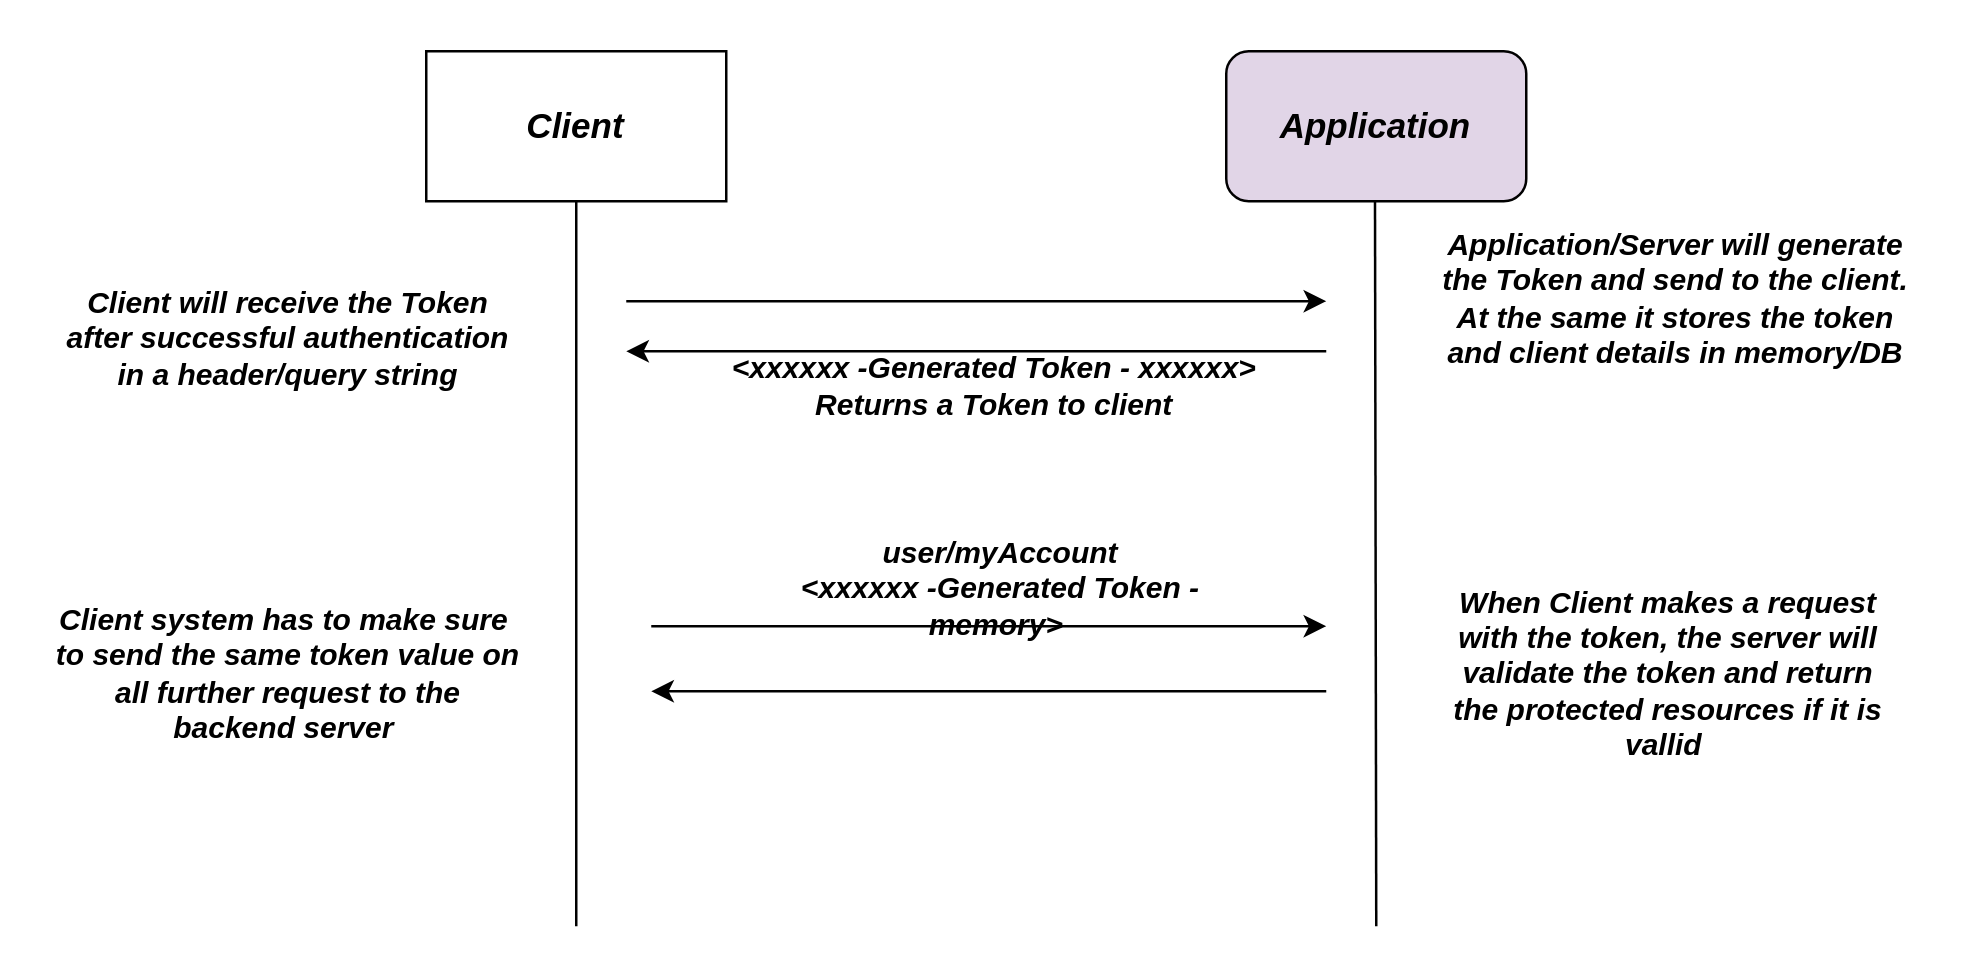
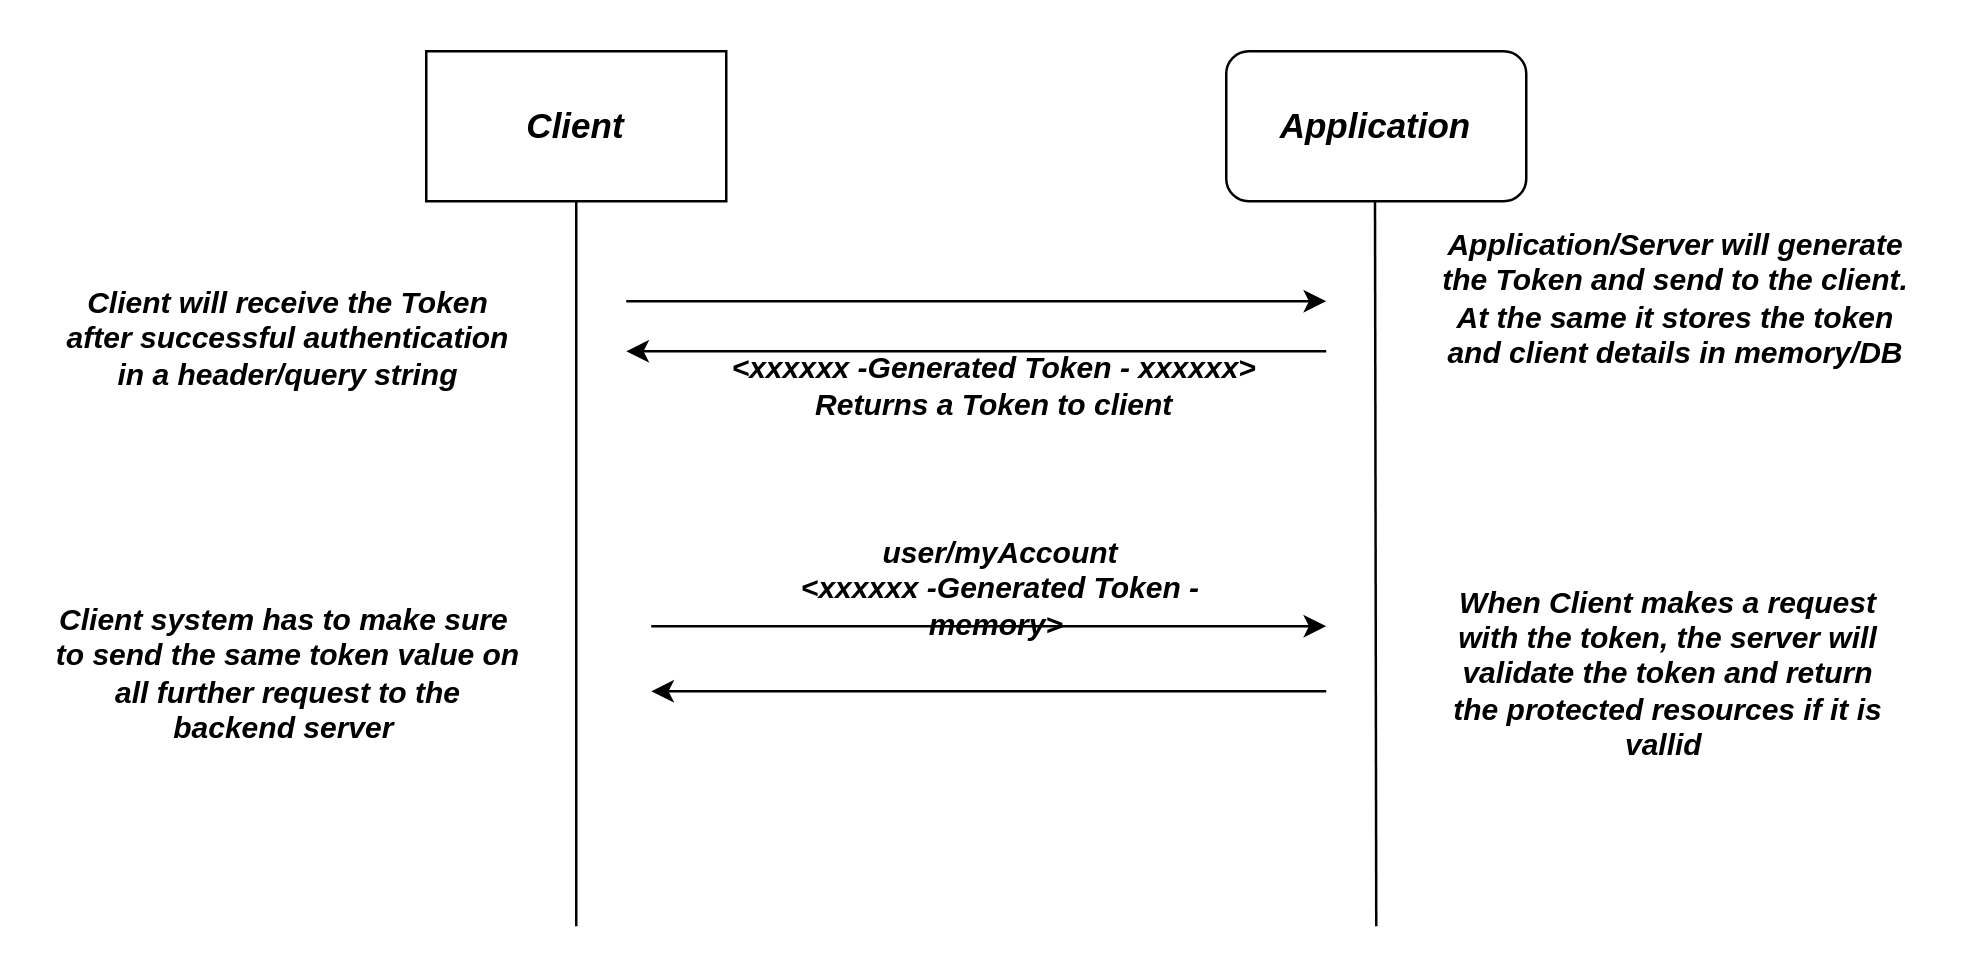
node "Application": fillcolor #e1d5e7 -> #ffffff
